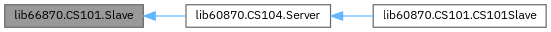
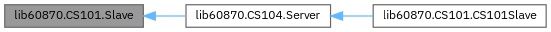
node "lib66870.CS101.Slave": label "lib66870.CS101.Slave" -> "lib60870.CS101.Slave"
